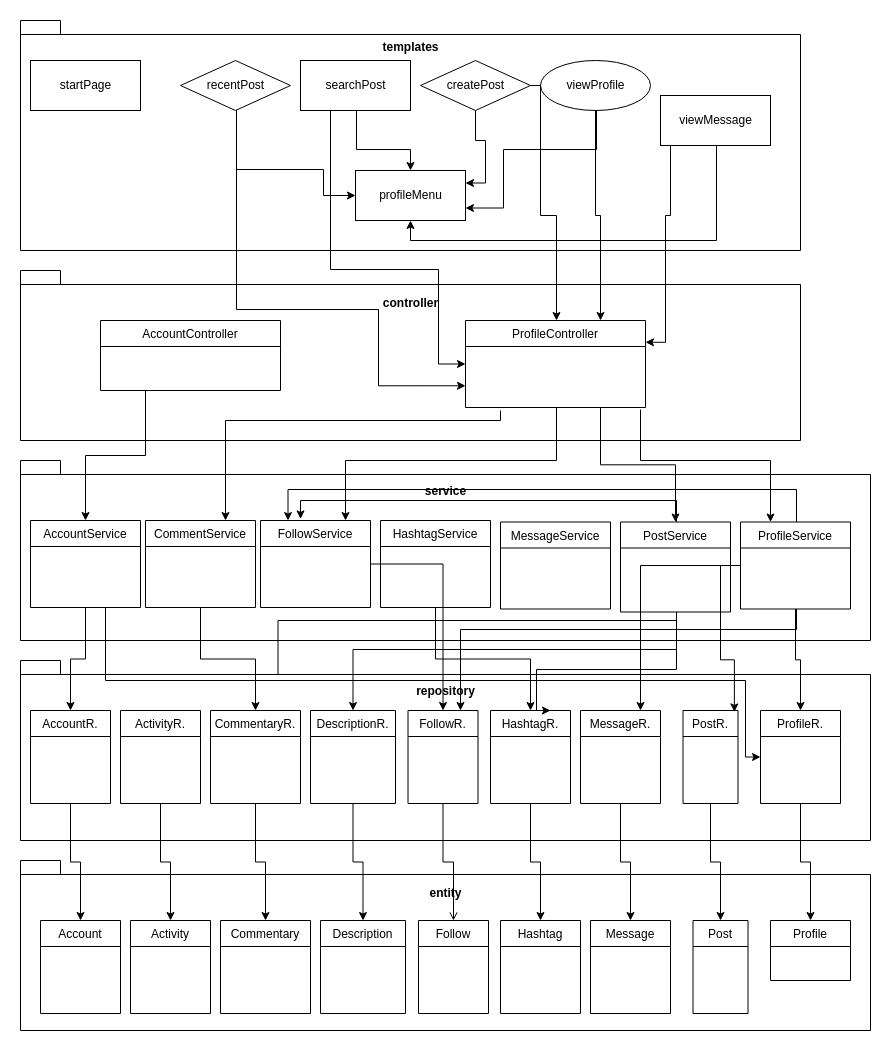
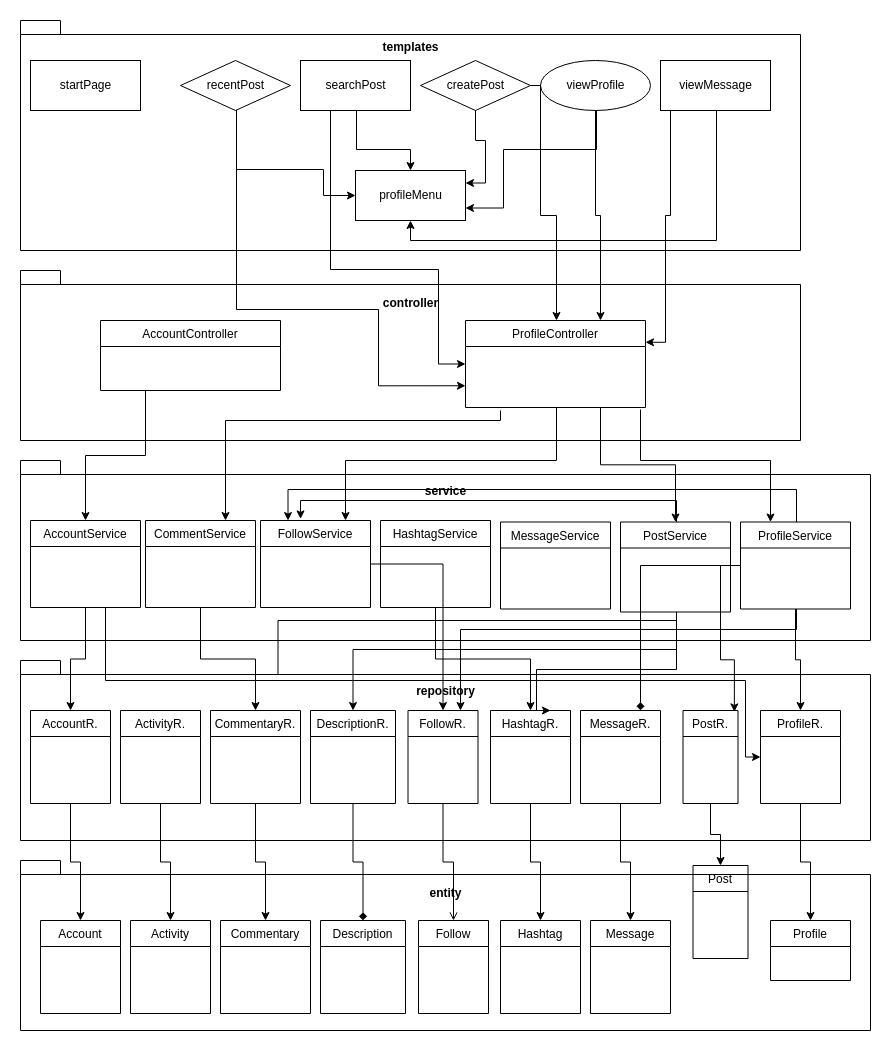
node "viewMessage": moved (716, 121) -> (716, 86)
edge "ProfileService" -> "MessageR.": arrowhead classic -> diamond
edge "DescriptionR." -> "Description": arrowhead classic -> diamond
node "Post": moved (721, 967) -> (721, 912)
